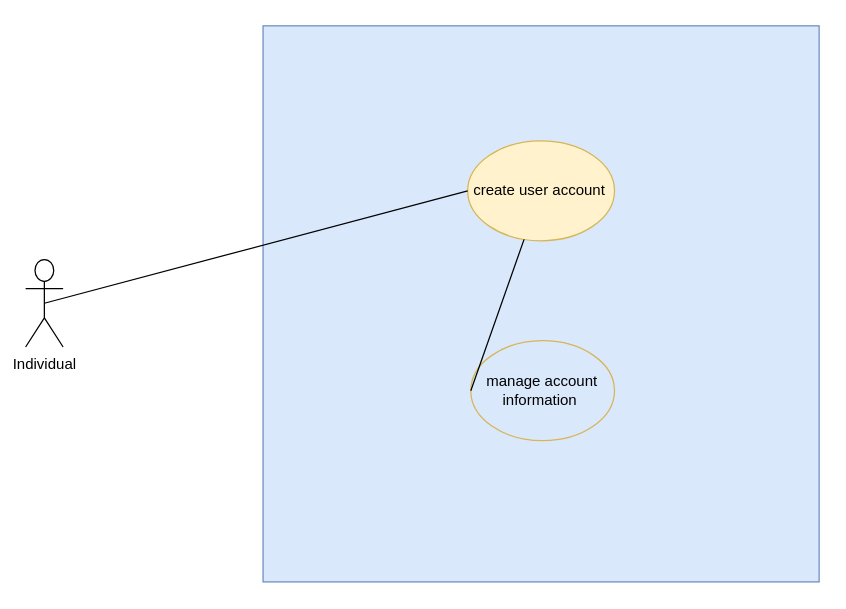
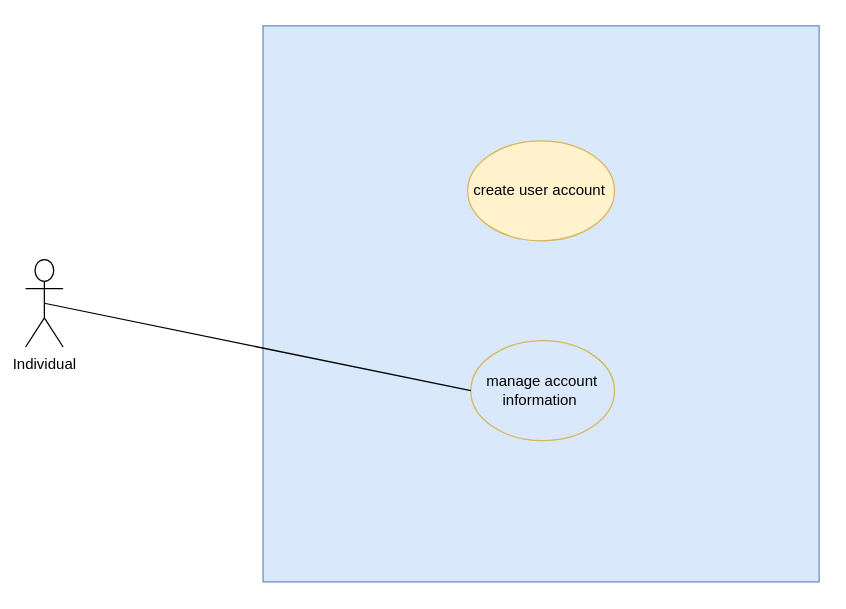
edge "create user account" -- "Individual": removed
edge "create user account" -- "manage account information": now "Individual" -- "manage account information"
